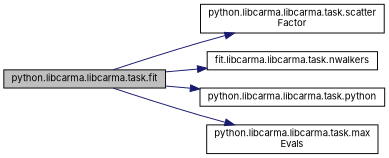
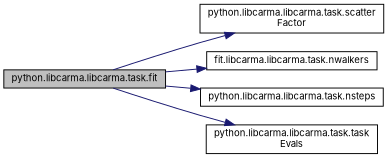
node "python.libcarma.libcarma.task.python": label "python.libcarma.libcarma.task.python" -> "python.libcarma.libcarma.task.nsteps"
node "python.libcarma.libcarma.task.max Evals": label "python.libcarma.libcarma.task.max Evals" -> "python.libcarma.libcarma.task.task Evals"
